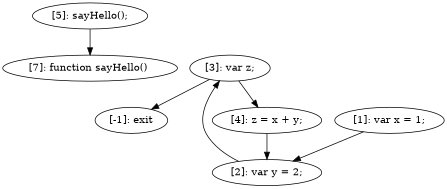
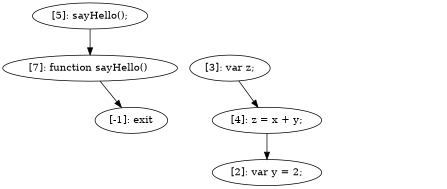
edge "[3]: var z;" -> "[-1]: exit": now "[7]: function sayHello()" -> "[-1]: exit"
node "[1]: var x = 1;": removed
edge "[2]: var y = 2;" -> "[3]: var z;": removed
